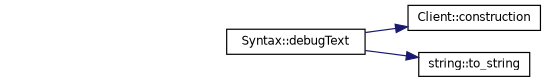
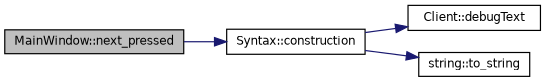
node "Client::construction": label "Client::construction" -> "Client::debugText"
node "MainWindow::next_pressed": added
node "Syntax::debugText": label "Syntax::debugText" -> "Syntax::construction"
